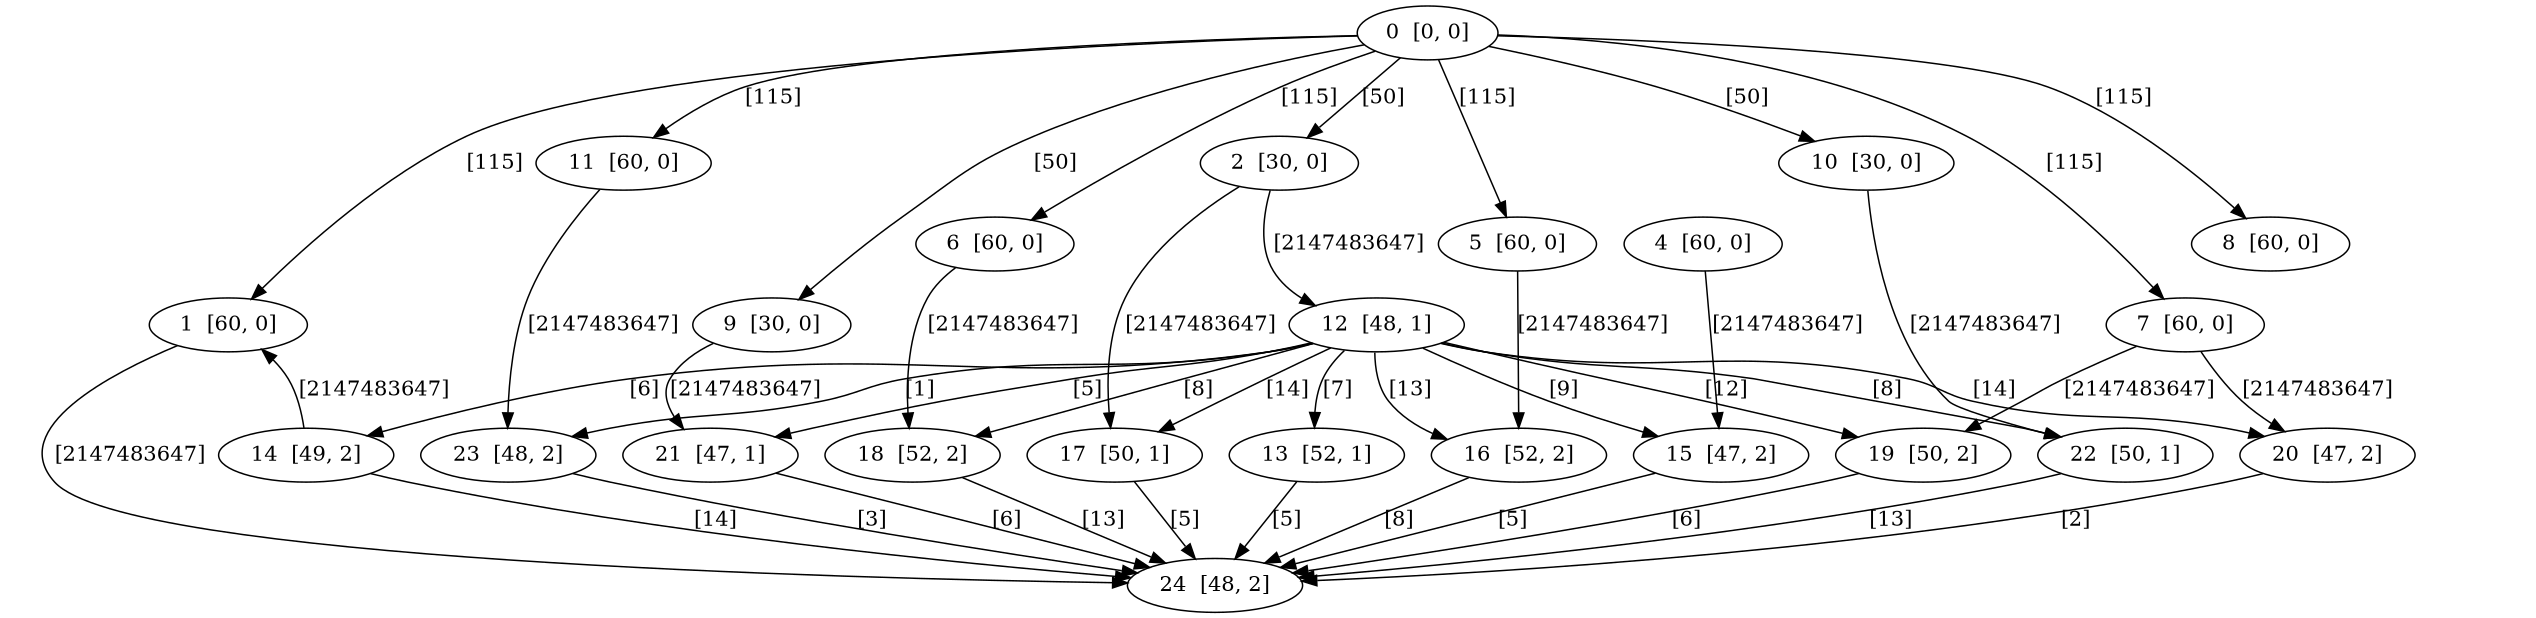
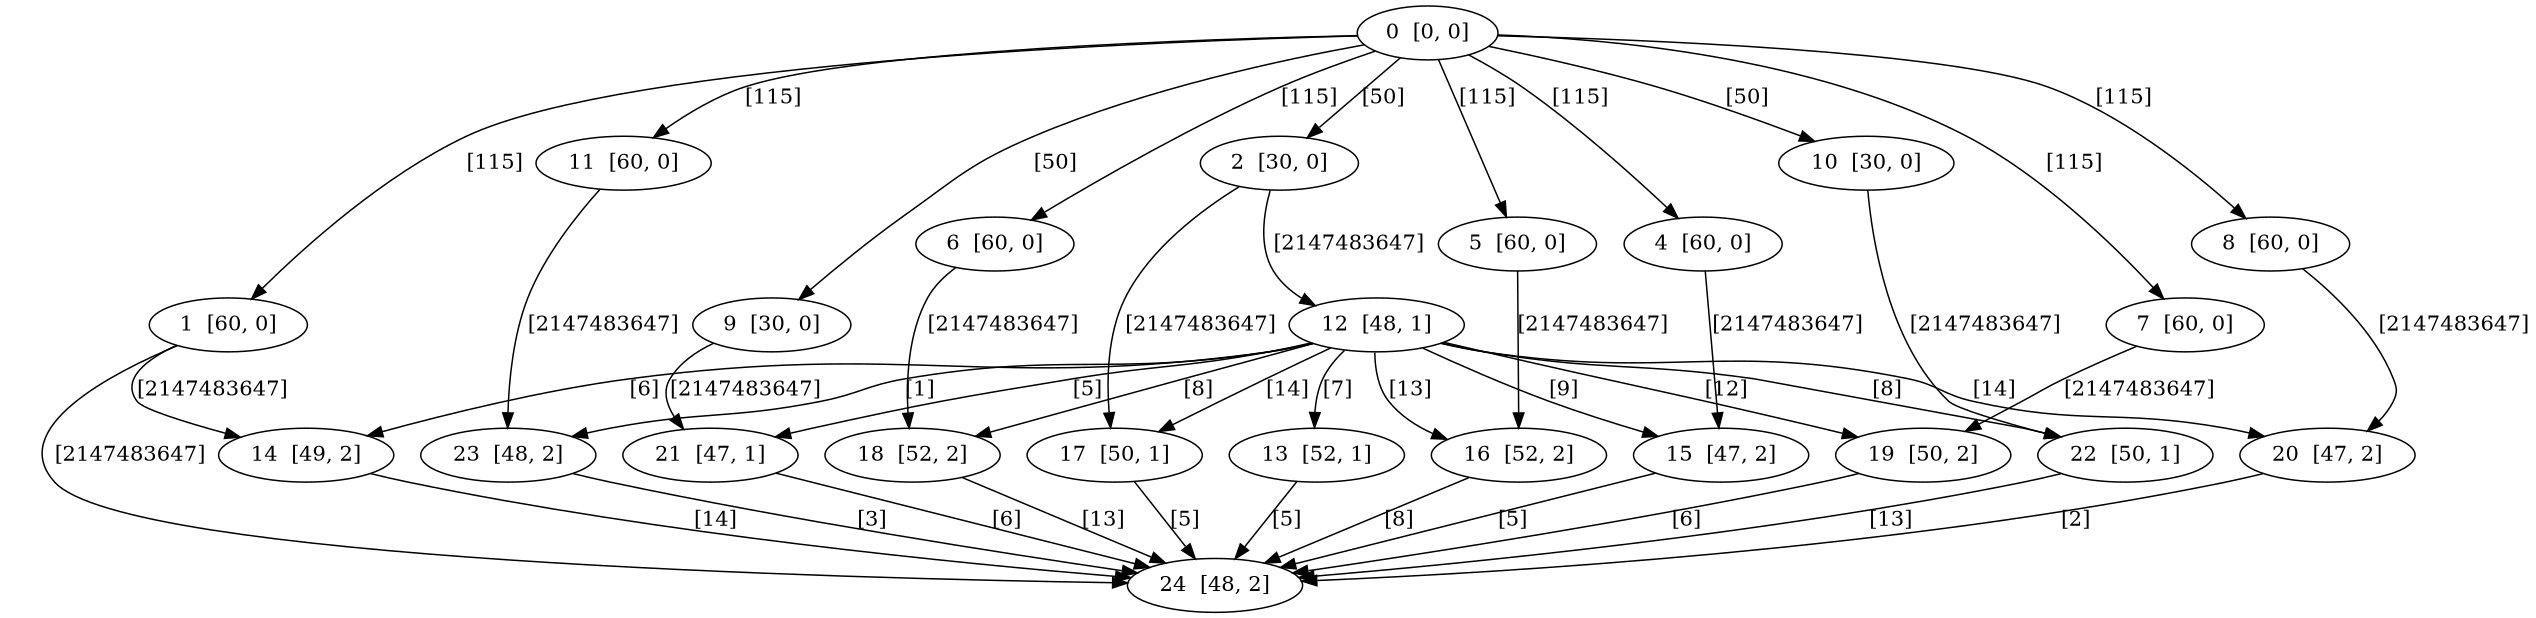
edge "0  [0, 0]" -> "4  [60, 0]": added, label "[115]"
edge "14  [49, 2]" -> "1  [60, 0]": reversed
edge "7  [60, 0]" -> "20  [47, 2]": now "8  [60, 0]" -> "20  [47, 2]"
